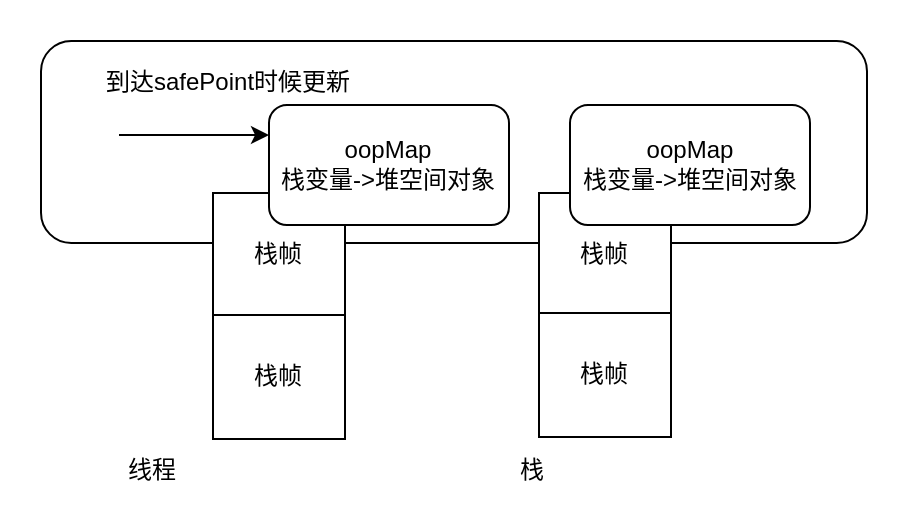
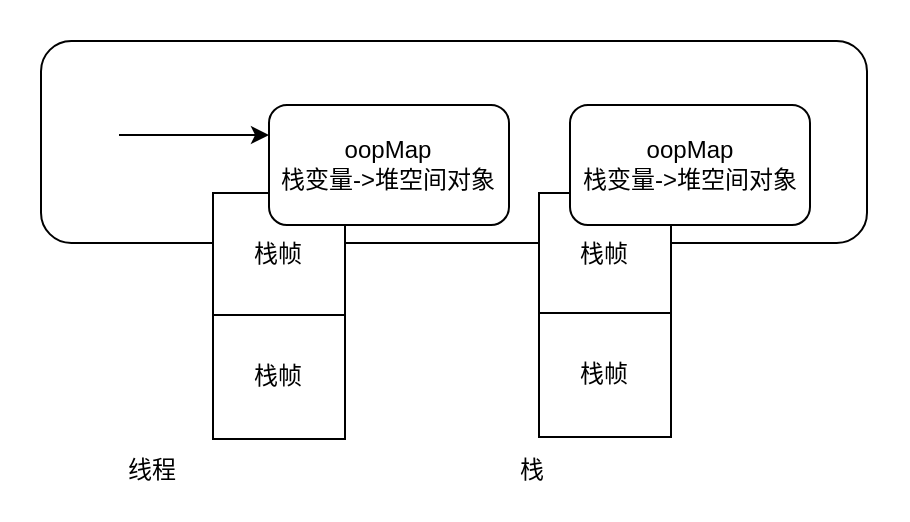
node "到达safePoint时候更新": removed
